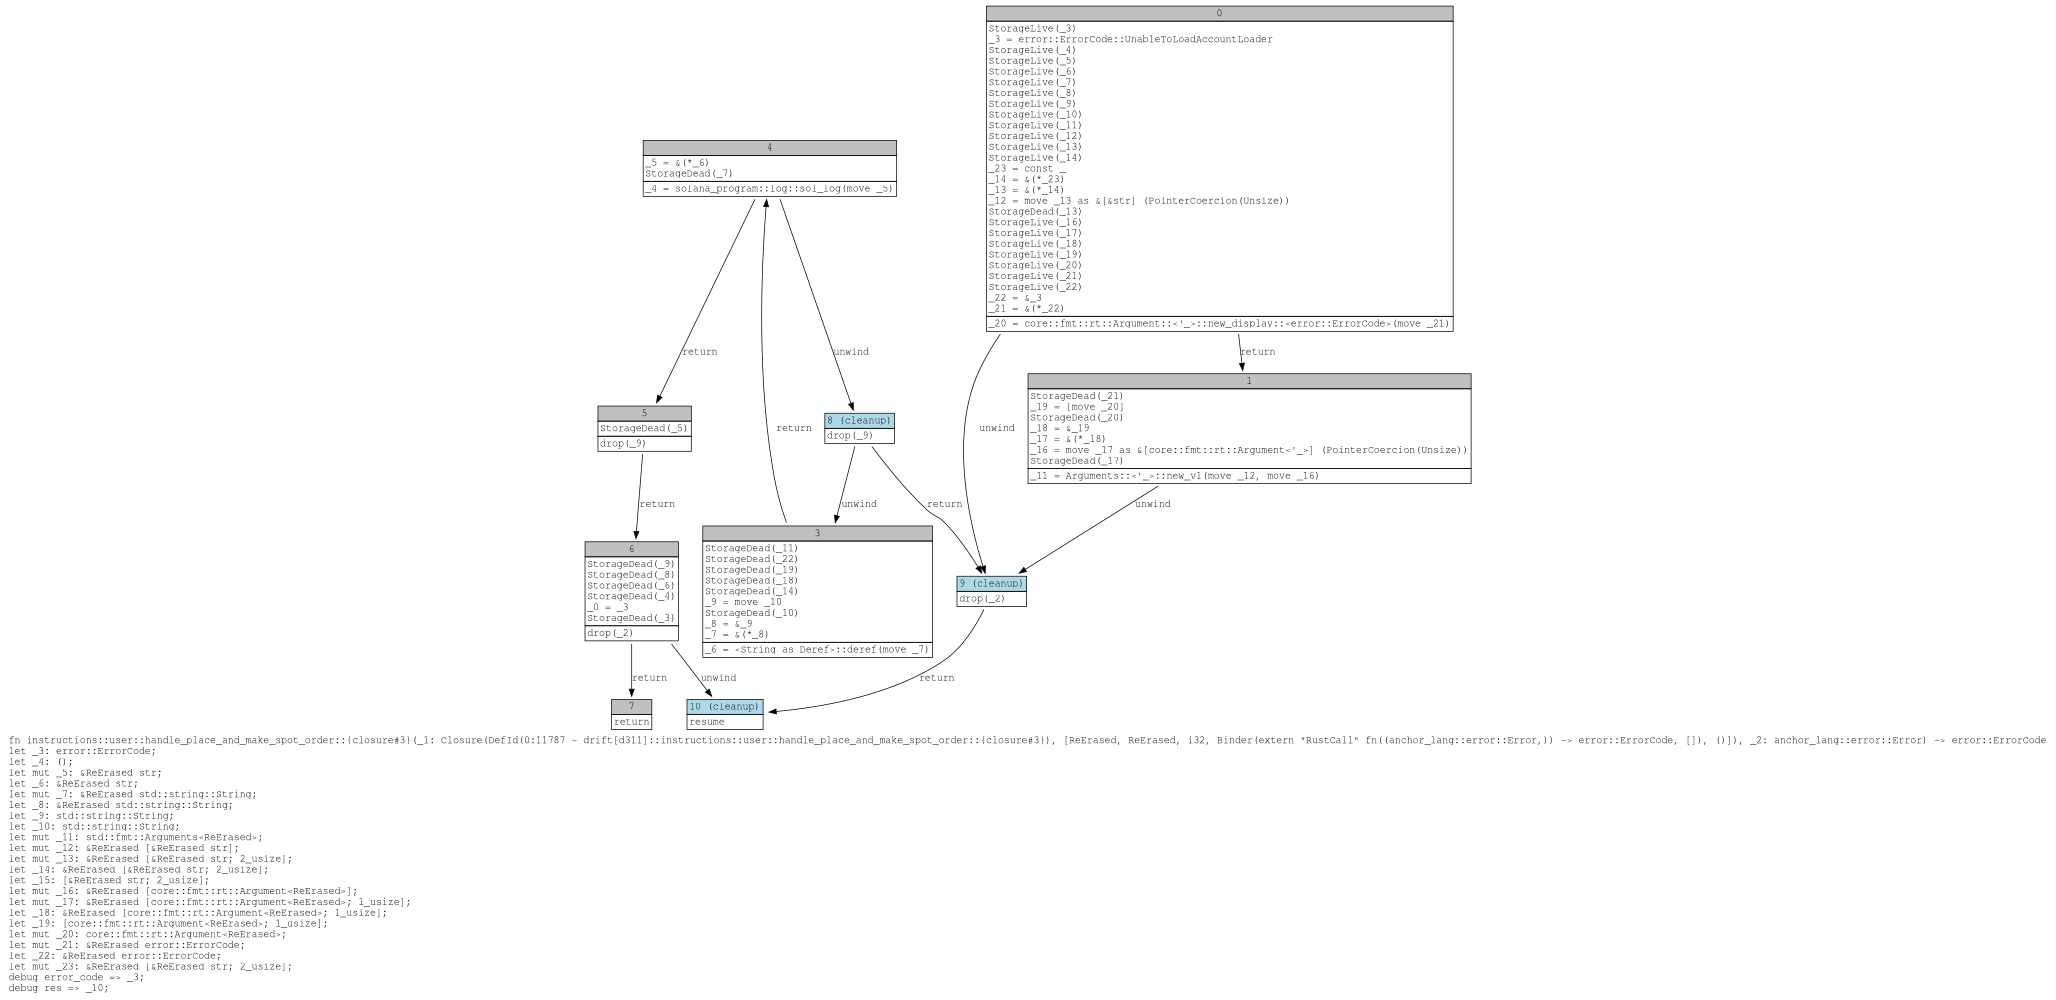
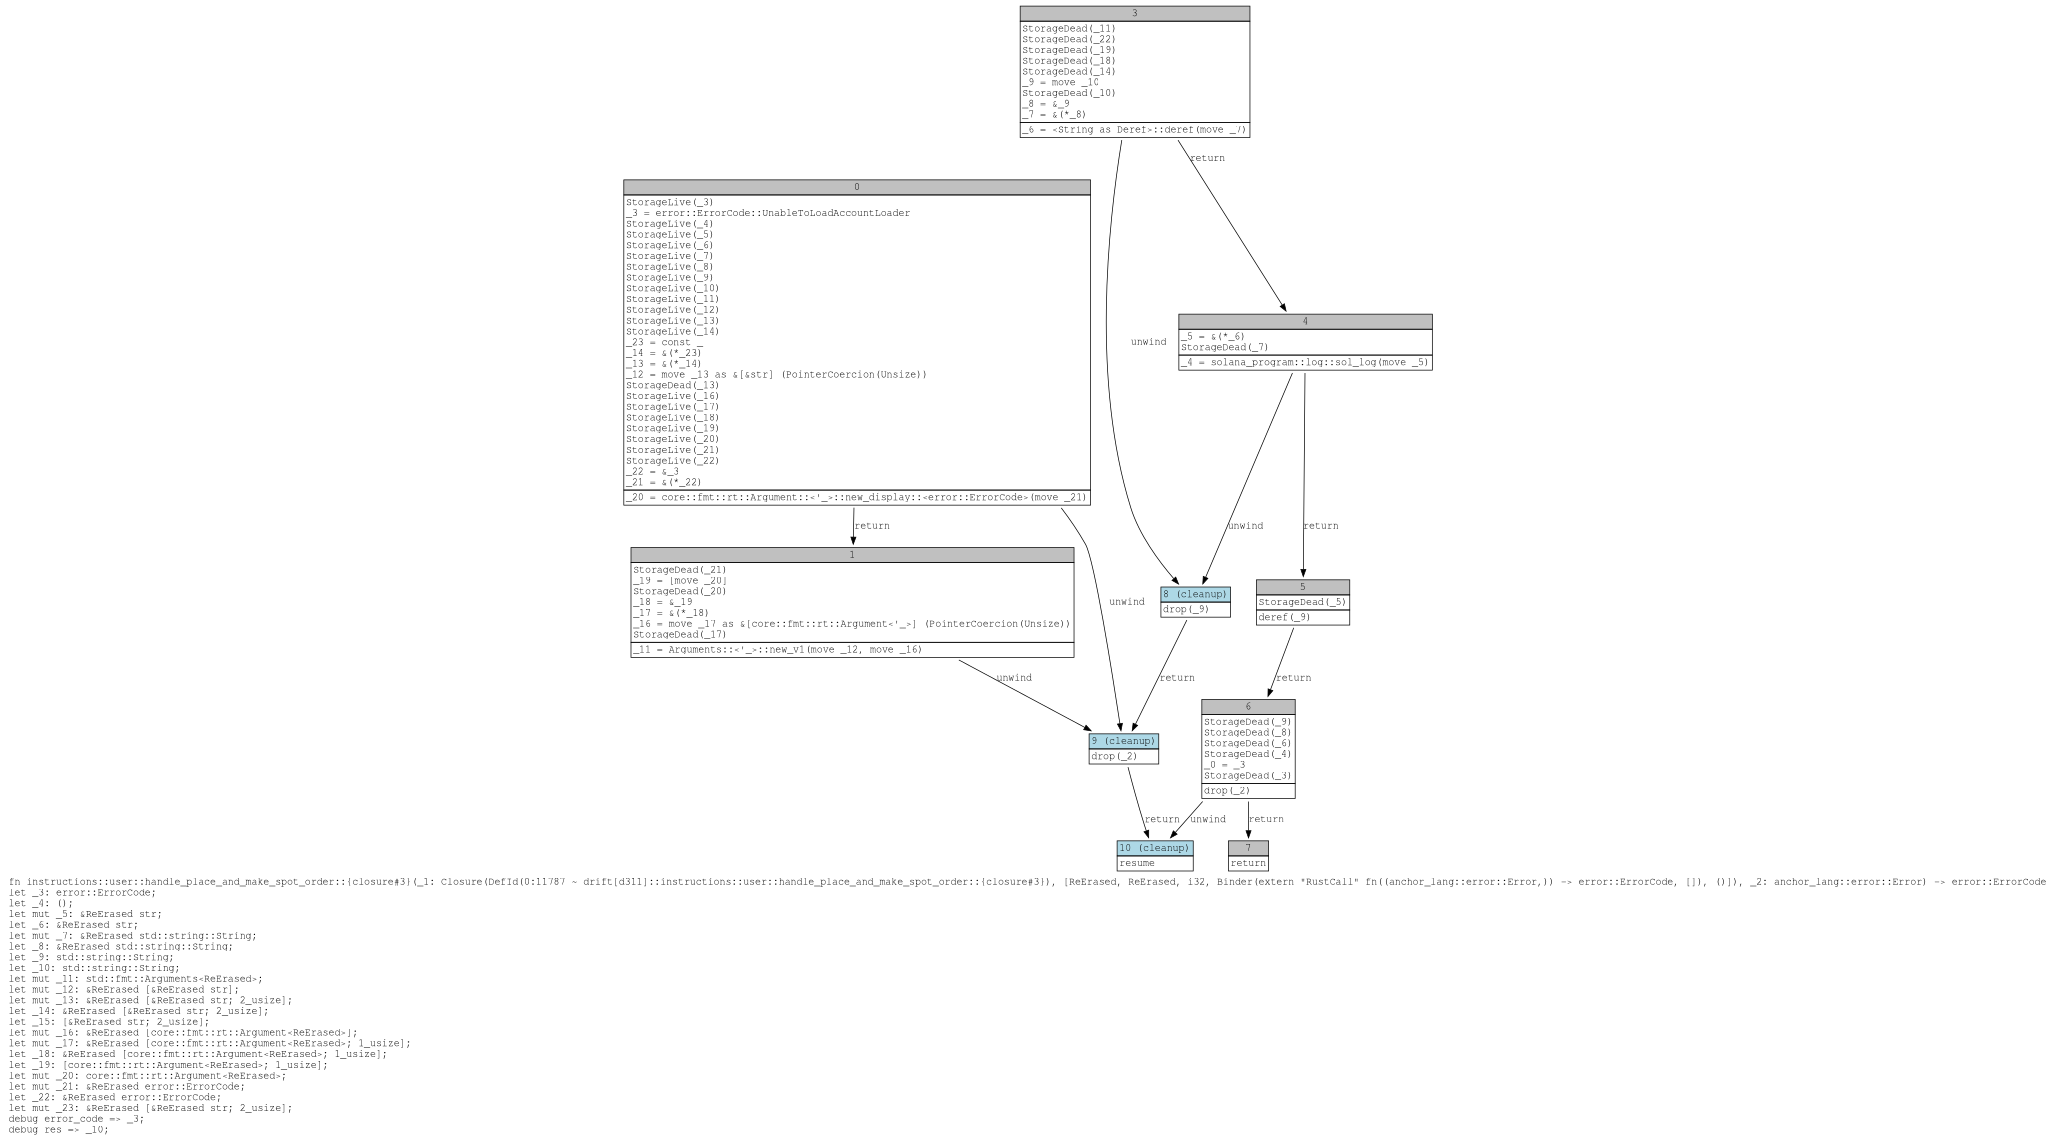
node "5": text "drop(_9)" -> "deref(_9)"
edge "8 (cleanup)" -> "3": reversed
